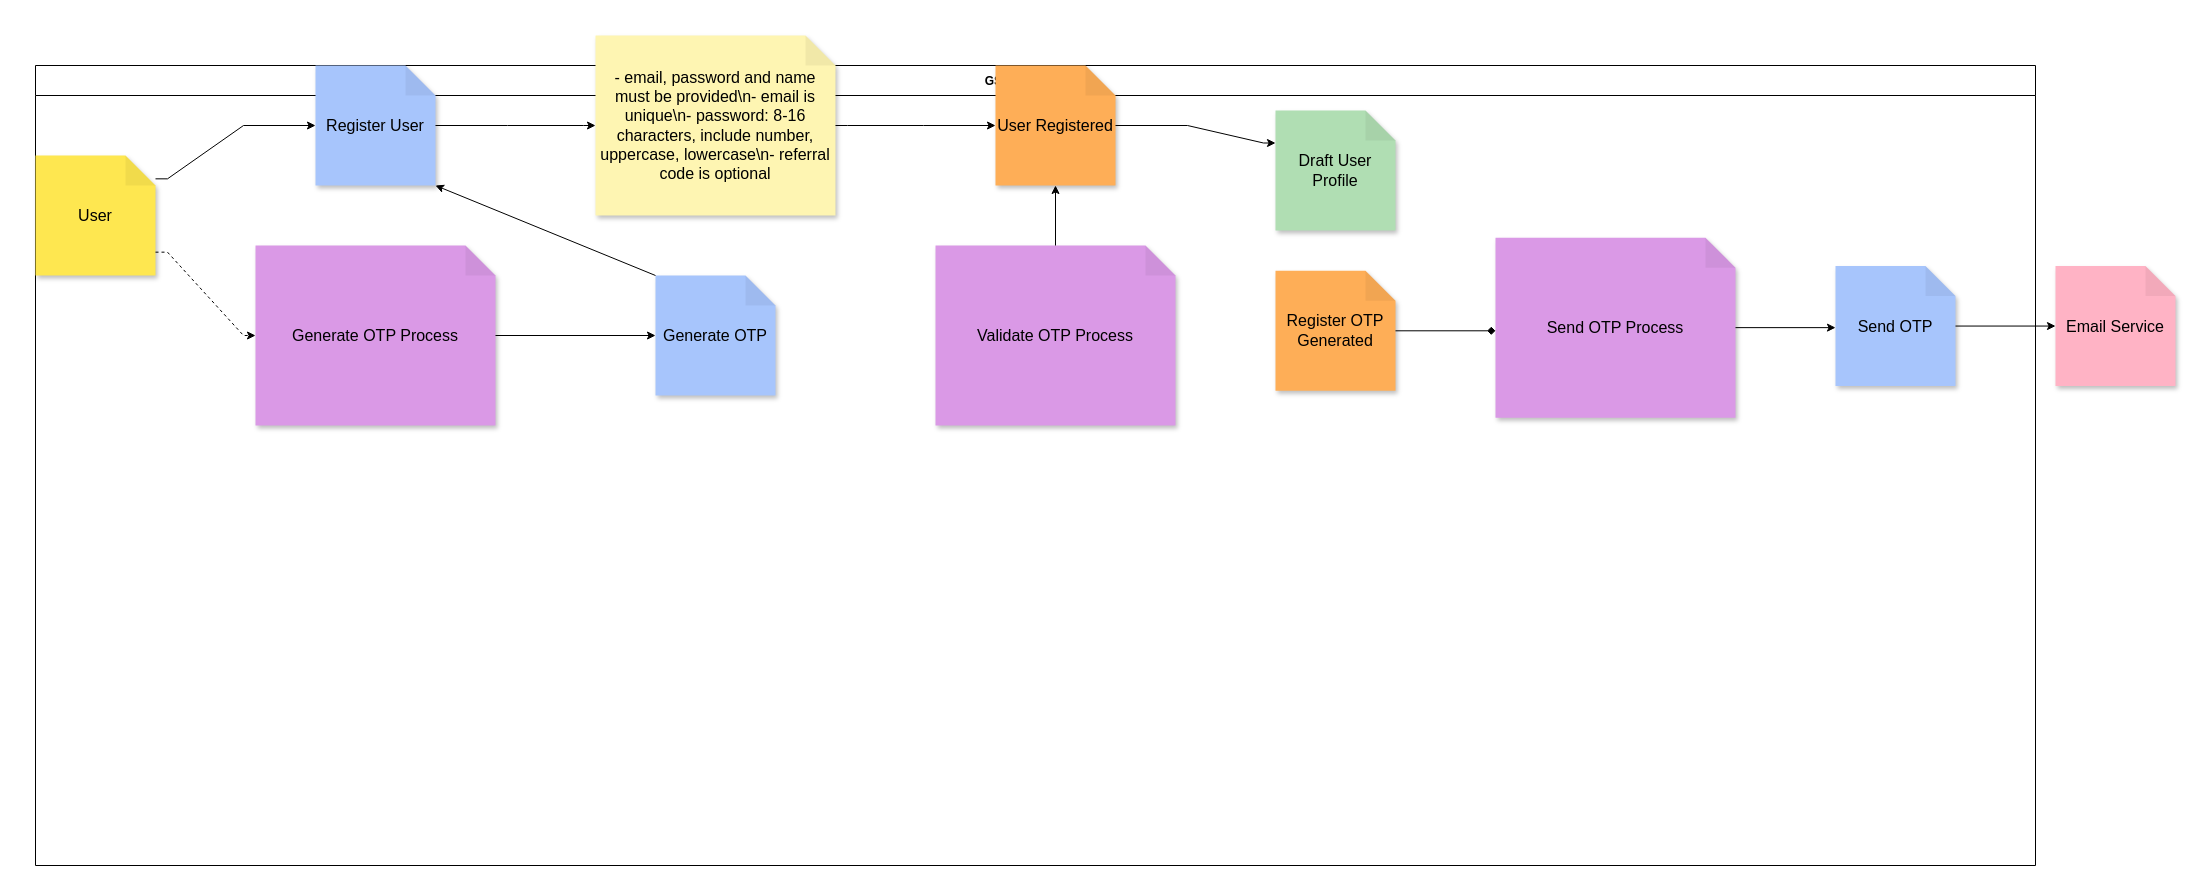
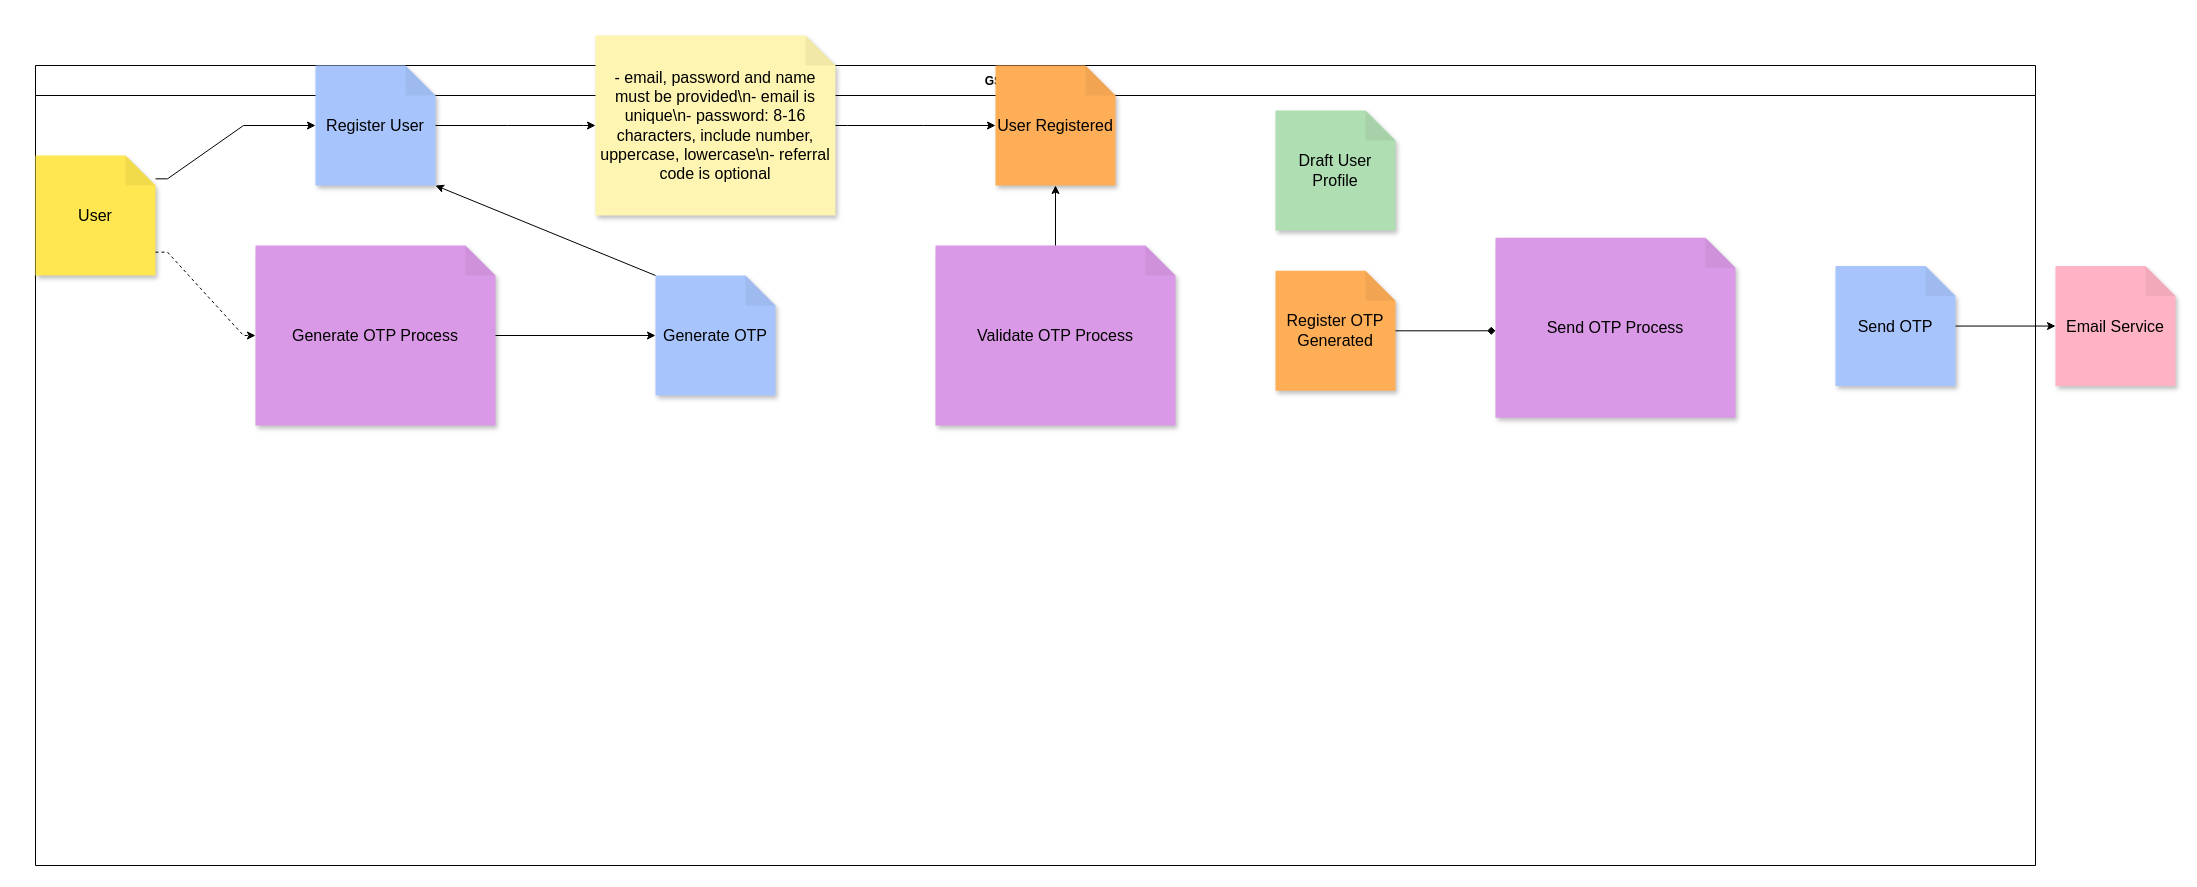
edge "User Registered" -> "Draft User Profile": removed
edge "Send OTP Process" -> "Send OTP": removed
